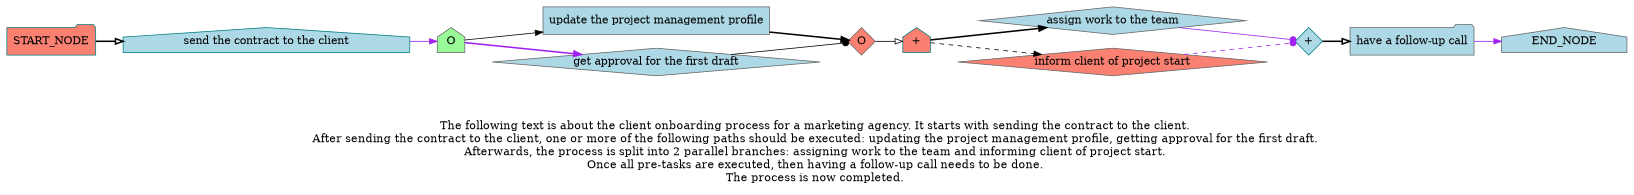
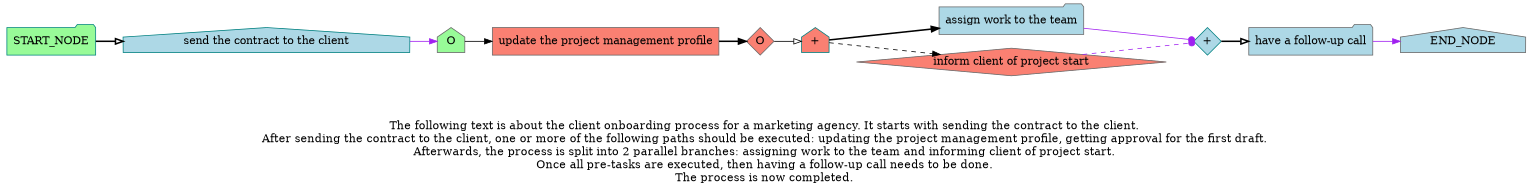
node "update the project management profile": fillcolor lightblue -> salmon
node "assign work to the team": shape diamond -> folder
node "START_NODE": fillcolor salmon -> palegreen
node "get approval for the first draft": removed
